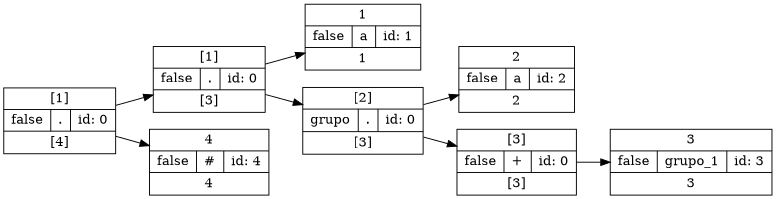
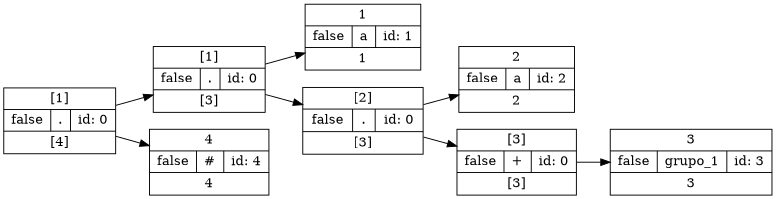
node "[2]": text "grupo" -> "false"
